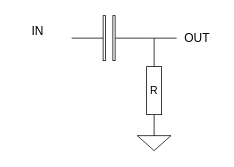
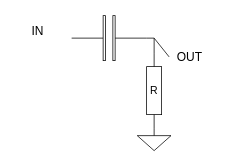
node "OUT": moved (197, 38) -> (190, 57)
